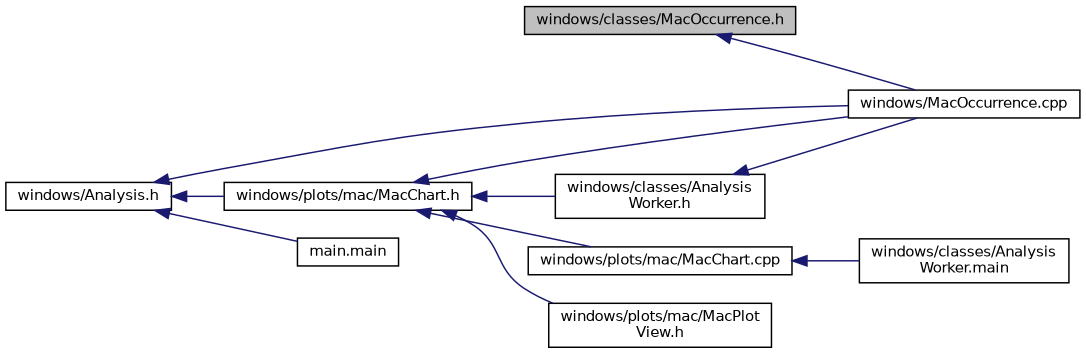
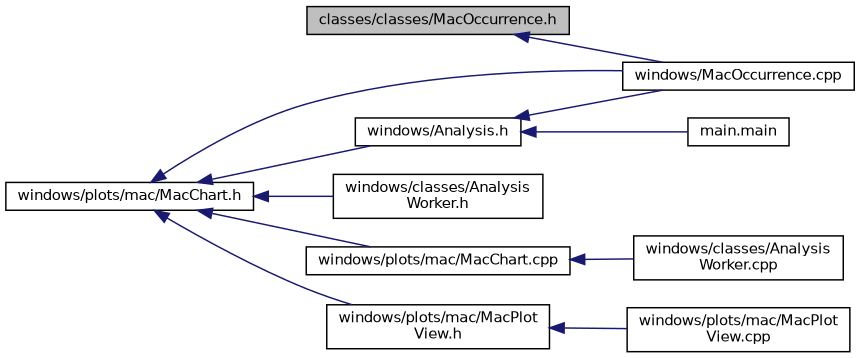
node "windows/classes/MacOccurrence.h": label "windows/classes/MacOccurrence.h" -> "classes/classes/MacOccurrence.h"
edge "windows/MacOccurrence.cpp" -> "windows/classes/Analysis Worker.h": removed
edge "windows/plots/mac/MacChart.h" -> "windows/Analysis.h": reversed
node "windows/classes/Analysis Worker.main": label "windows/classes/Analysis Worker.main" -> "windows/classes/Analysis Worker.cpp"
node "windows/plots/mac/MacPlot View.cpp": added
